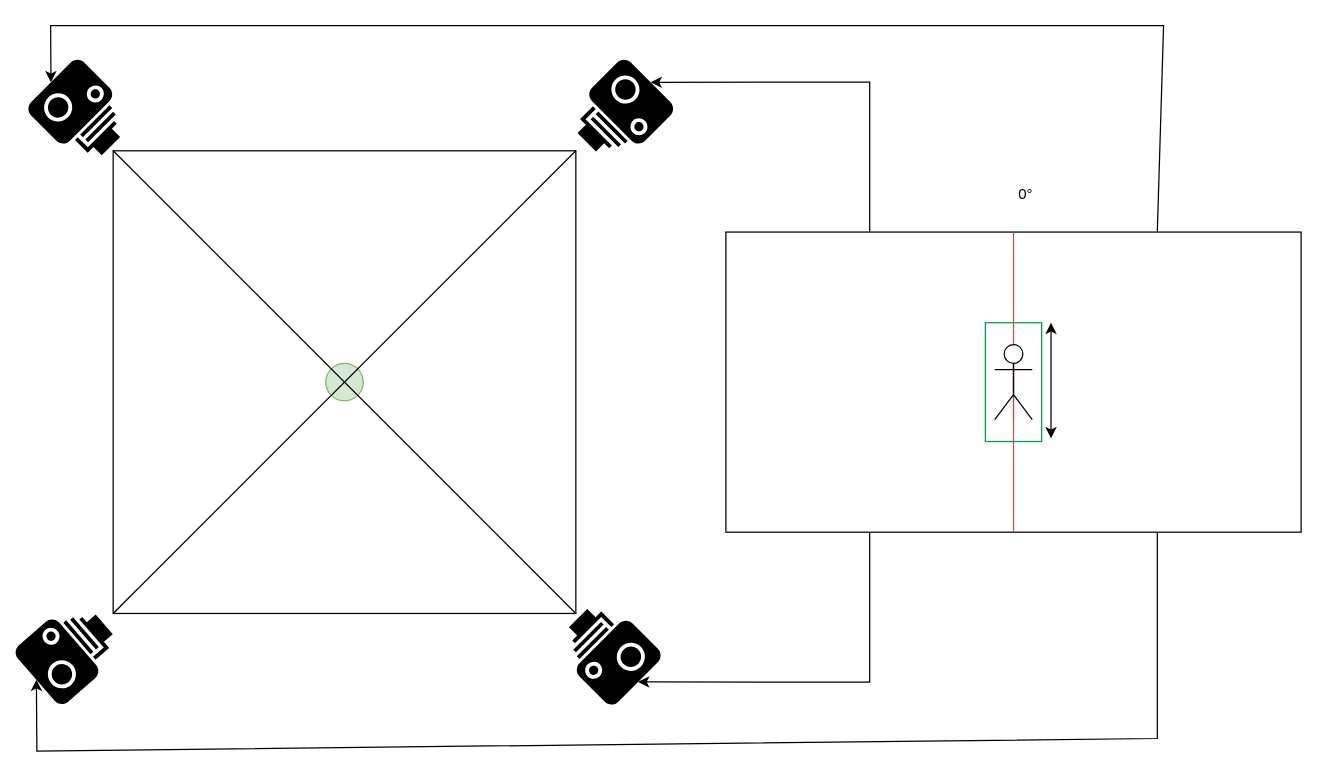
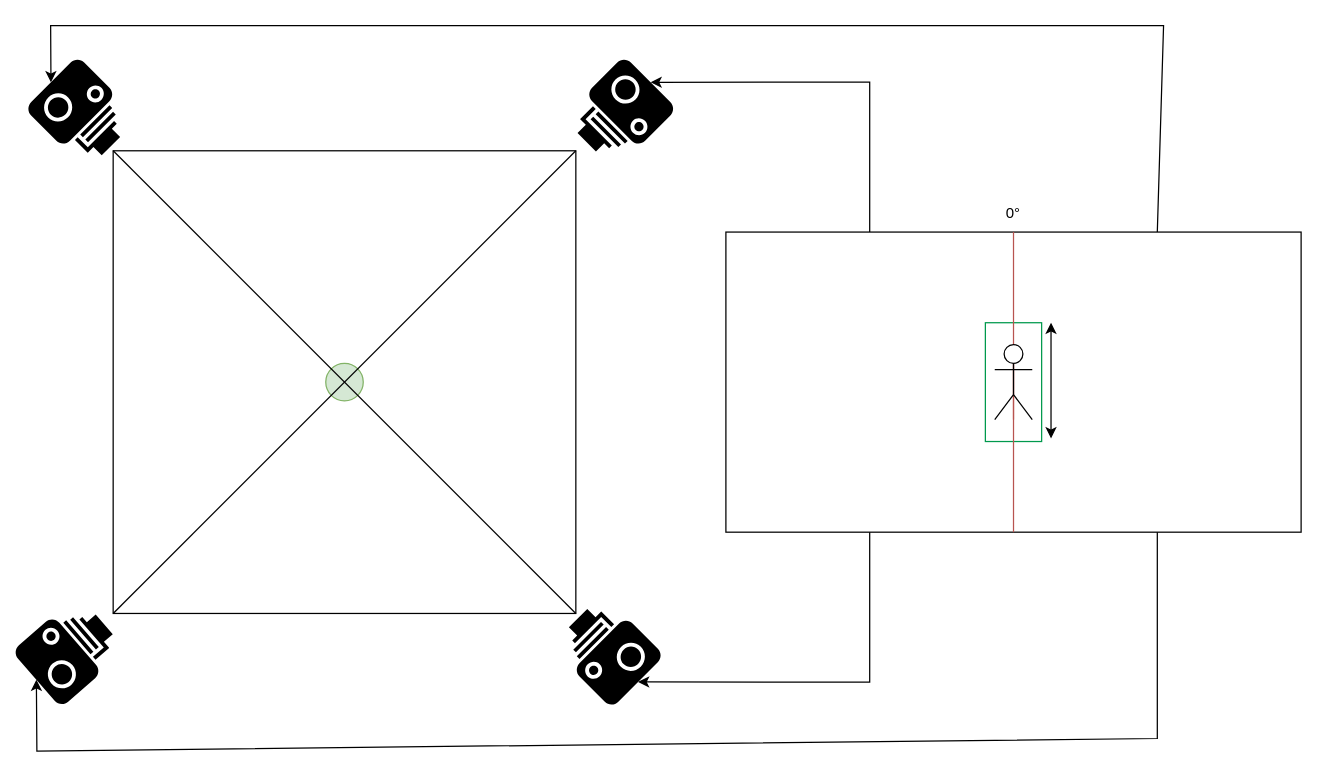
node "0°": moved (1026, 194) -> (1013, 213)
